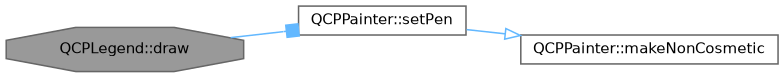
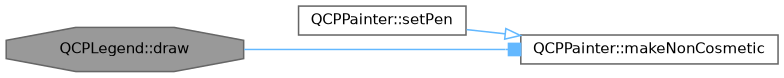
edge "QCPLegend::draw" -> "QCPPainter::setPen": now "QCPLegend::draw" -> "QCPPainter::makeNonCosmetic"
